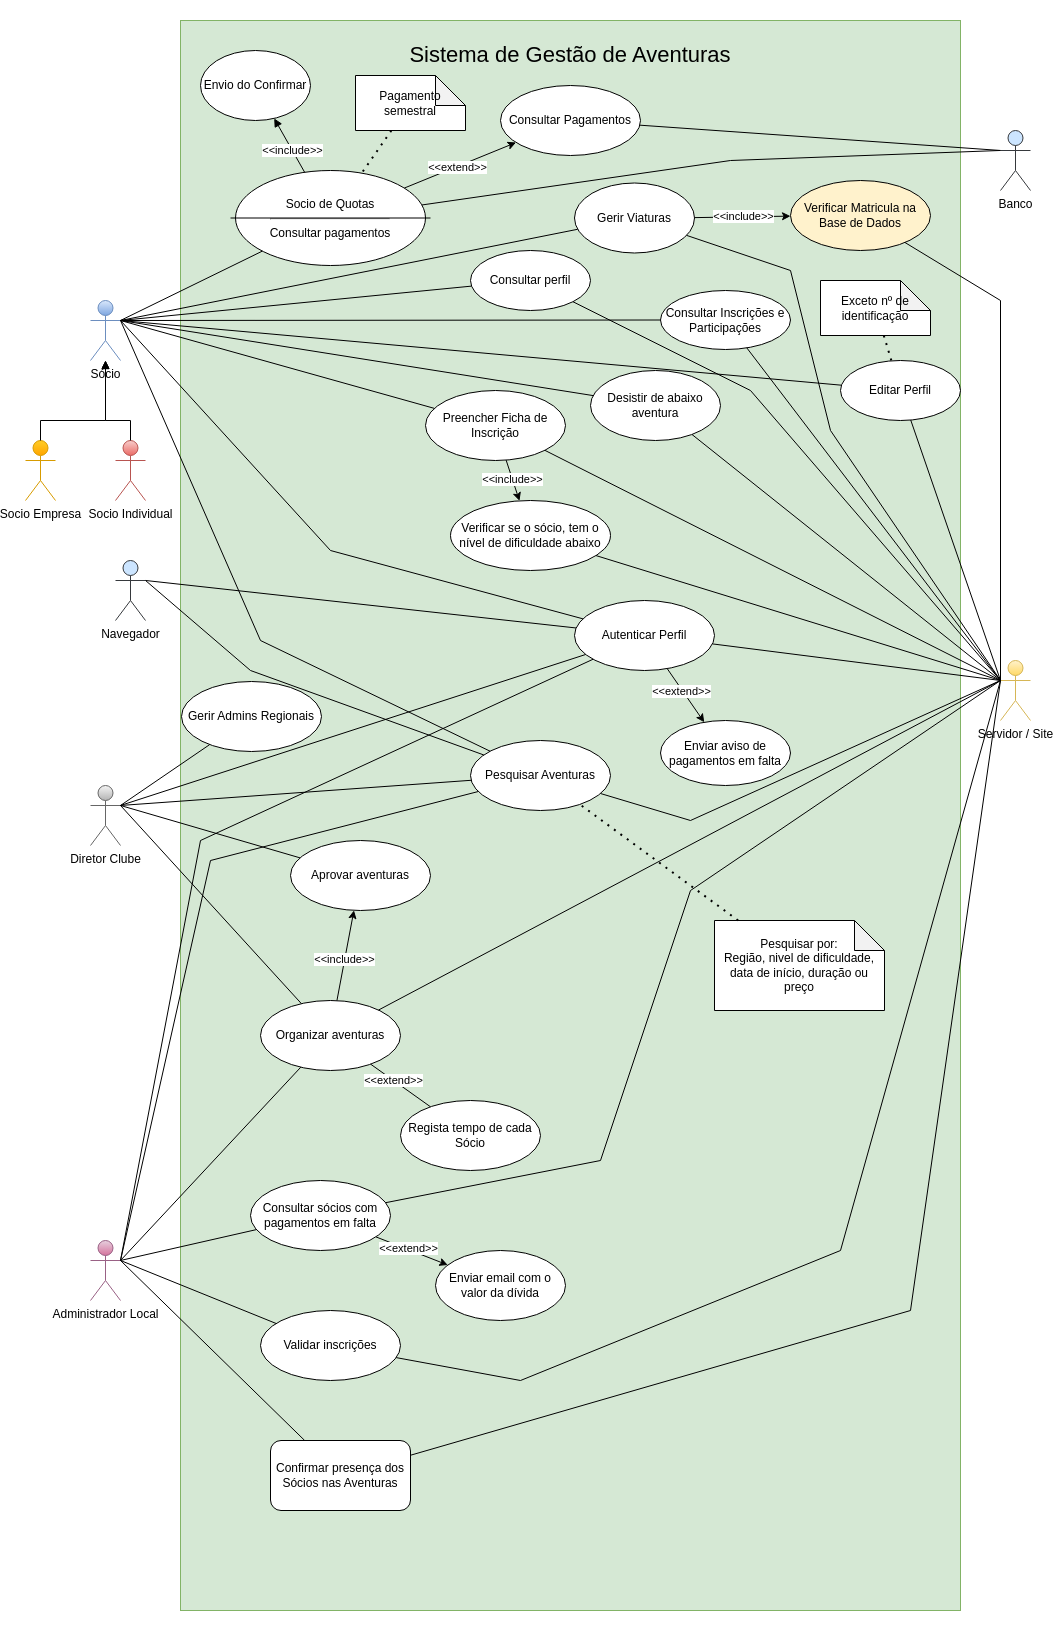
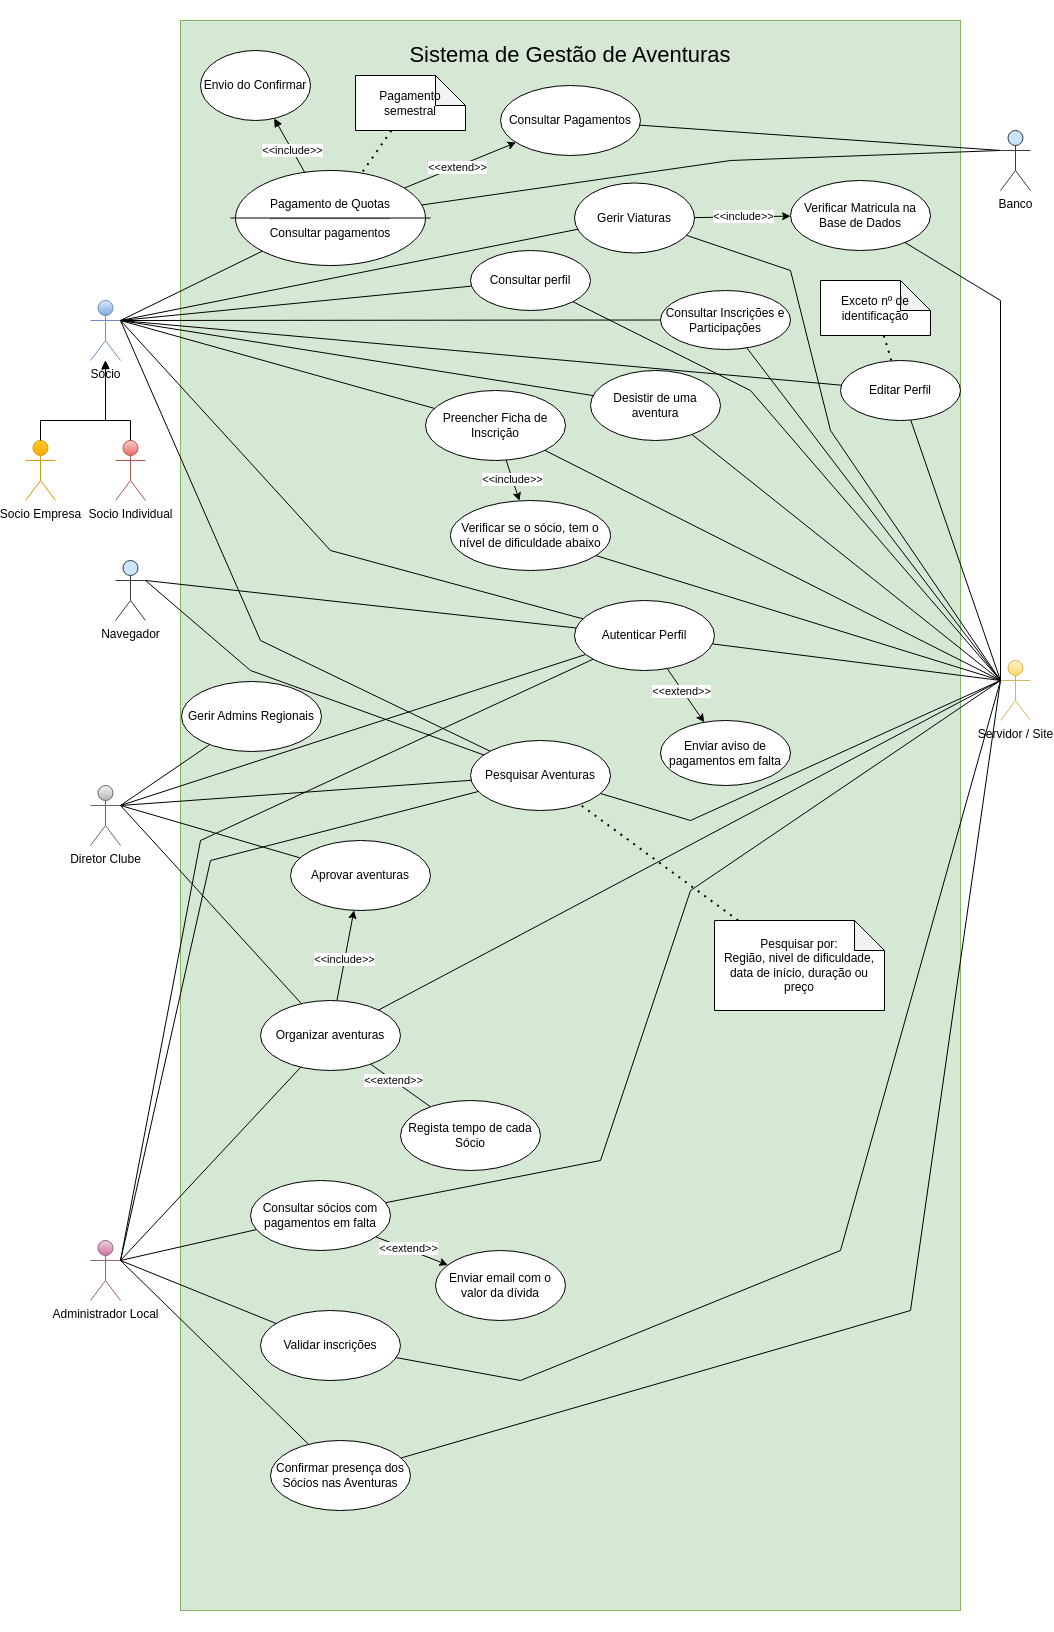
node "Verificar Matricula na Base de Dados": fillcolor #fff2cc -> #ffffff
node "Socio de Quotas Consultar pagamentos": label "Socio de Quotas Consultar pagamentos" -> "Pagamento de Quotas Consultar pagamentos"
node "Desistir de abaixo aventura": label "Desistir de abaixo aventura" -> "Desistir de uma aventura"
node "Confirmar presença dos Sócios nas Aventuras": shape rounded rectangle -> ellipse
